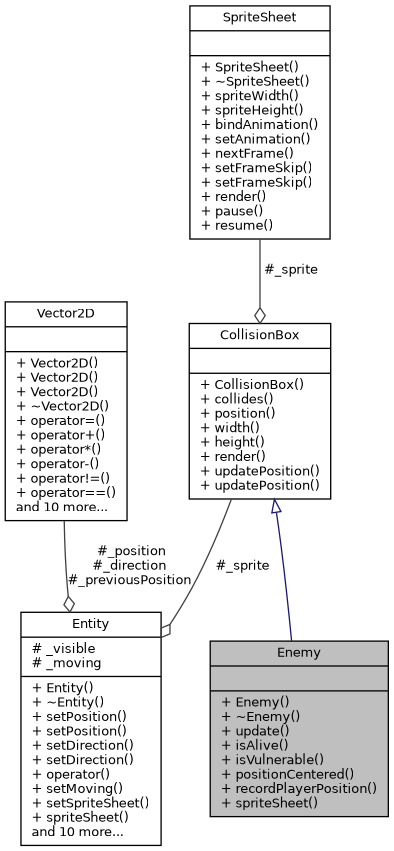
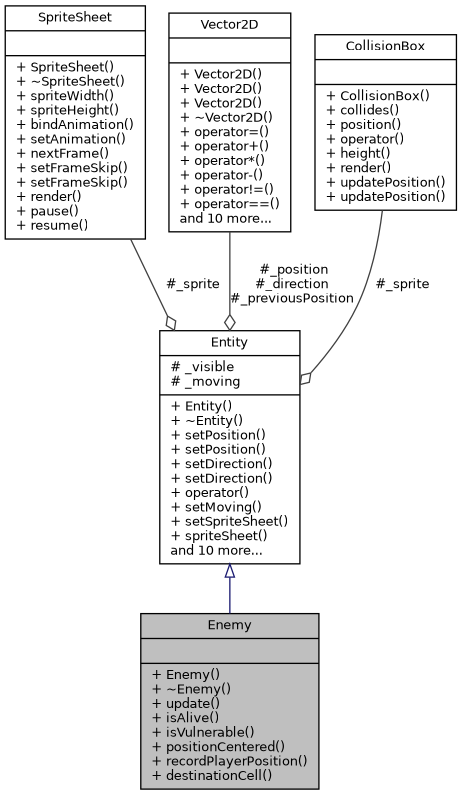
edge "SpriteSheet" -> "CollisionBox": now "SpriteSheet" -> "Entity"
node "CollisionBox": text "+ width()" -> "+ operator()"
edge "Enemy" -> "CollisionBox": now "Enemy" -> "Entity"
node "Enemy": text "+ spriteSheet()" -> "+ destinationCell()"
